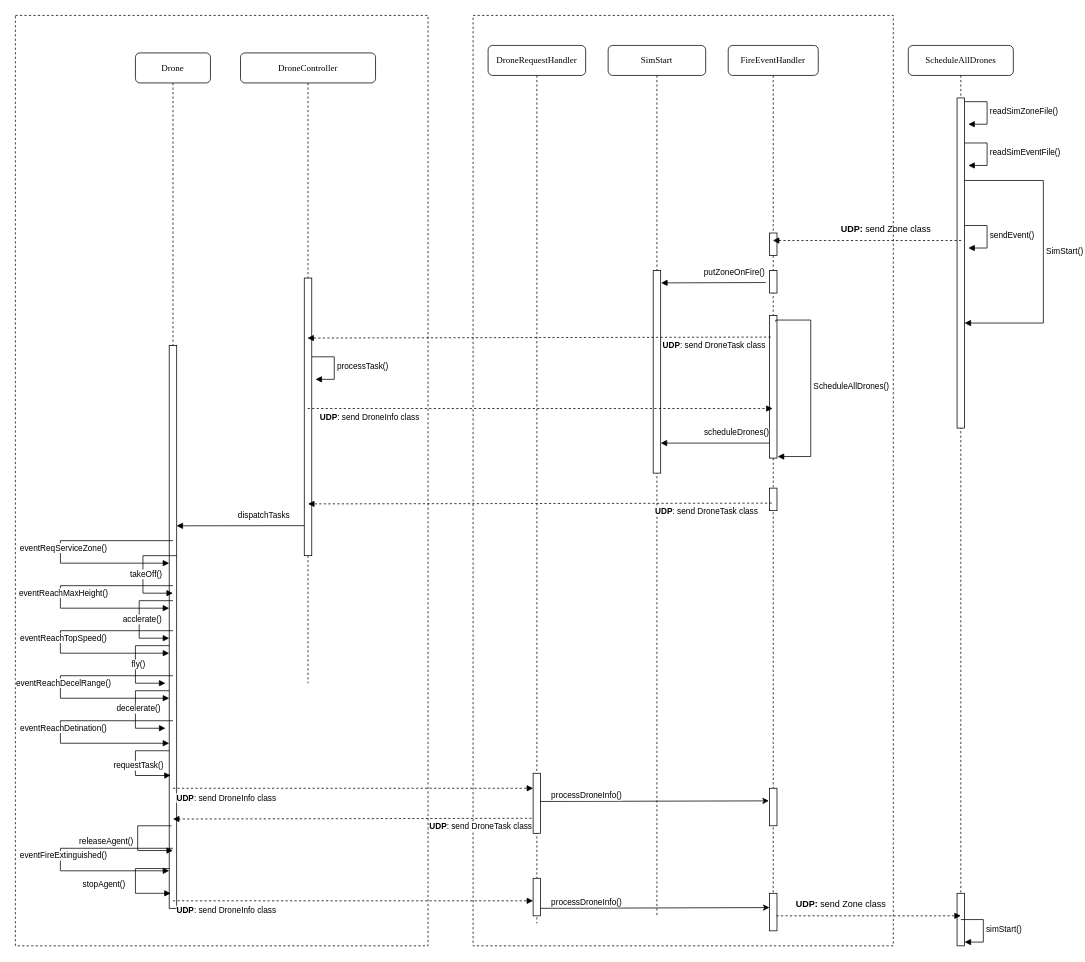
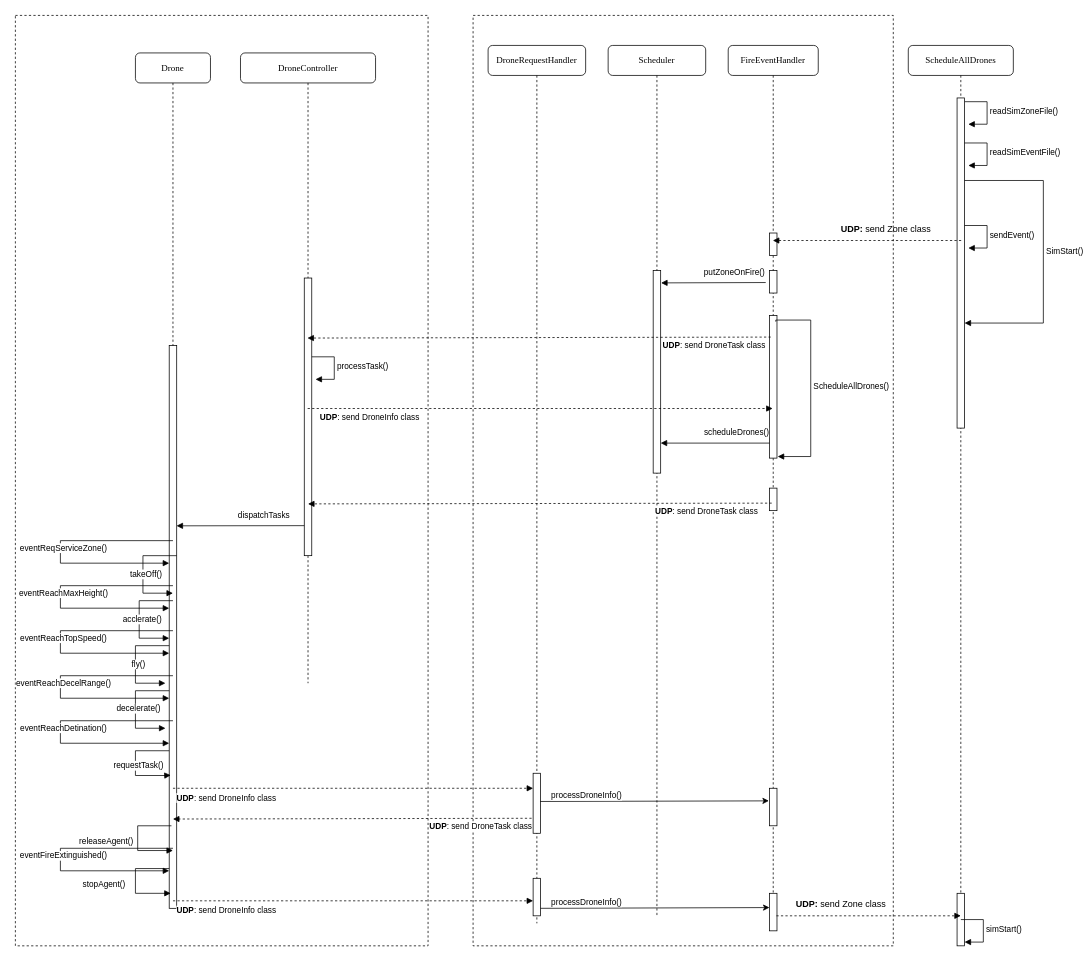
node "SimStart": label "SimStart" -> "Scheduler"
